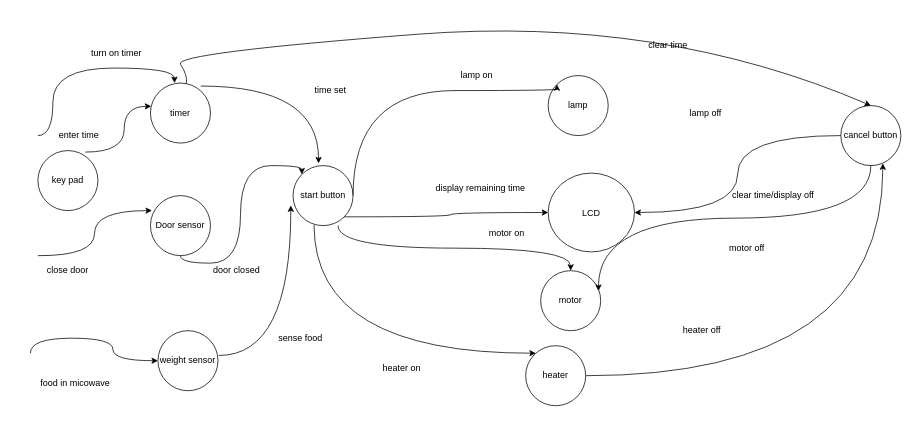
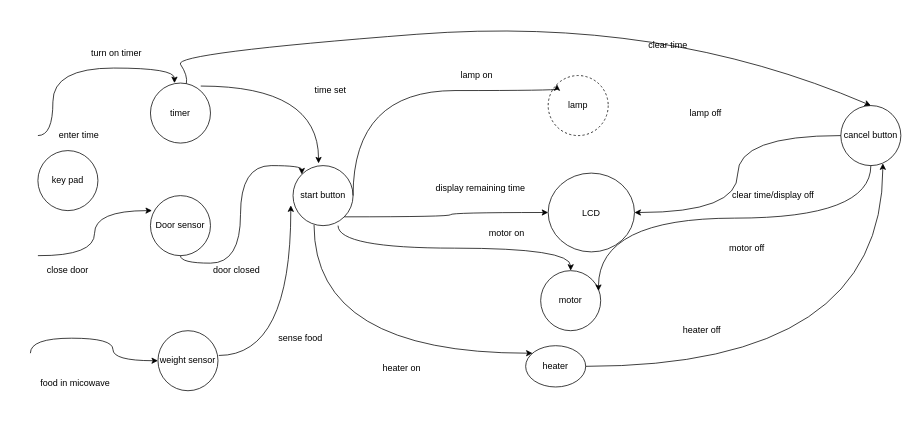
node "lamp": style solid -> dashed
edge "key pad" -> "timer": removed
node "heater": size 60x60 -> 60x41
